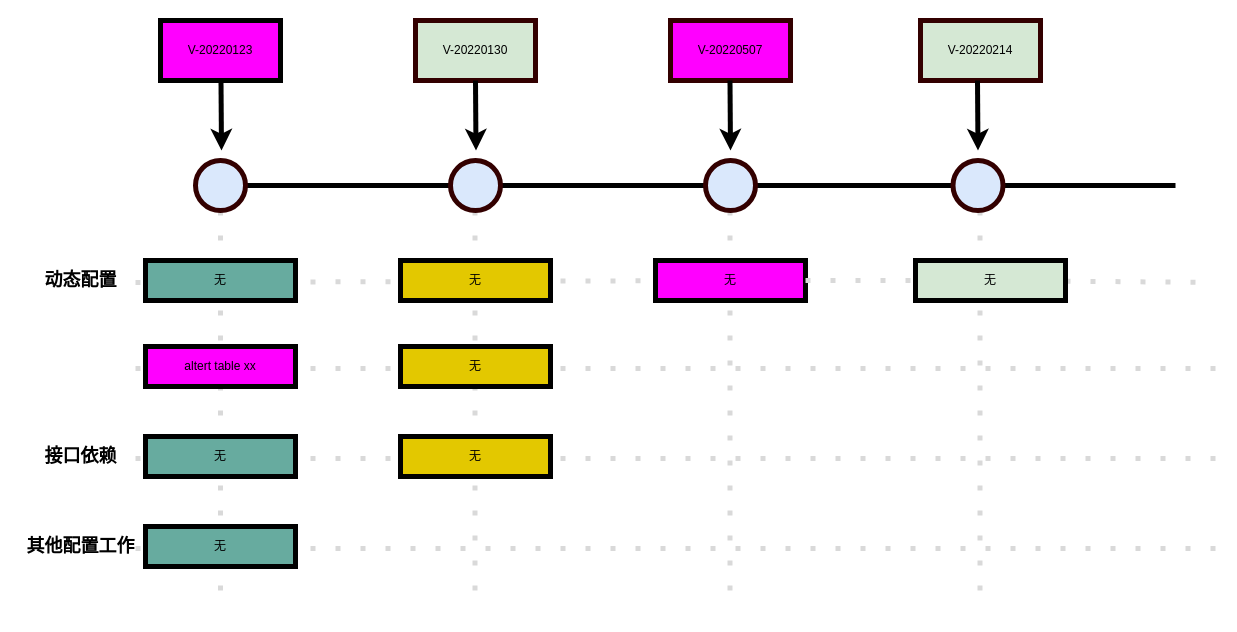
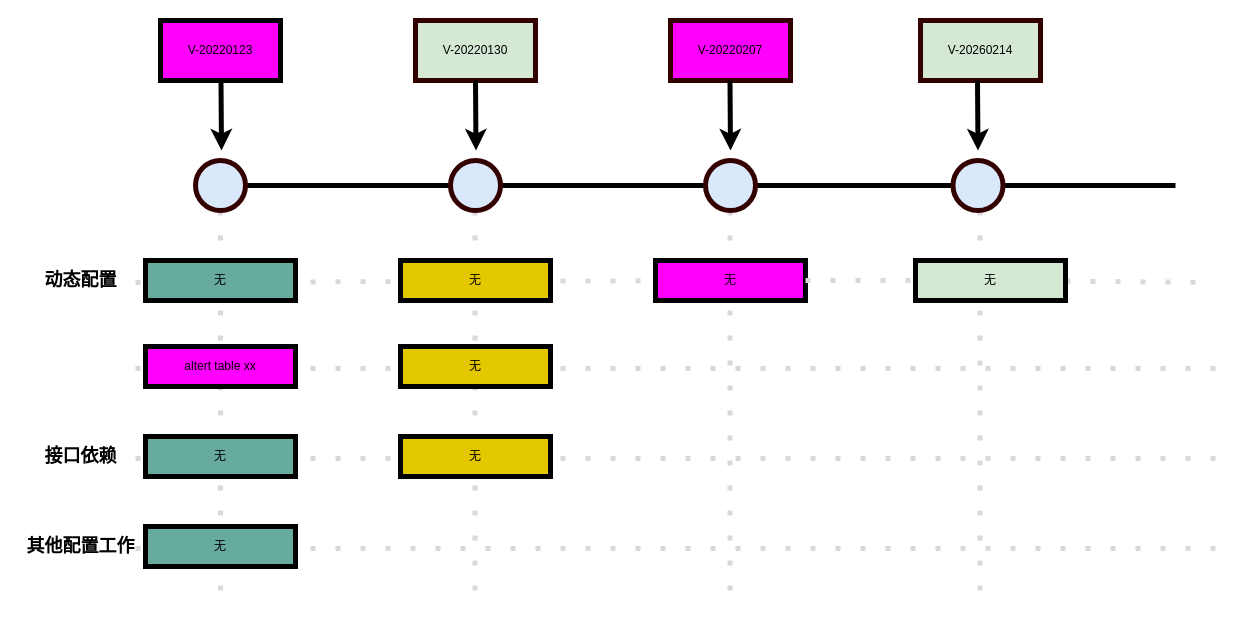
node "V-20220507": label "V-20220507" -> "V-20220207"
node "V-20220214": label "V-20220214" -> "V-20260214"
